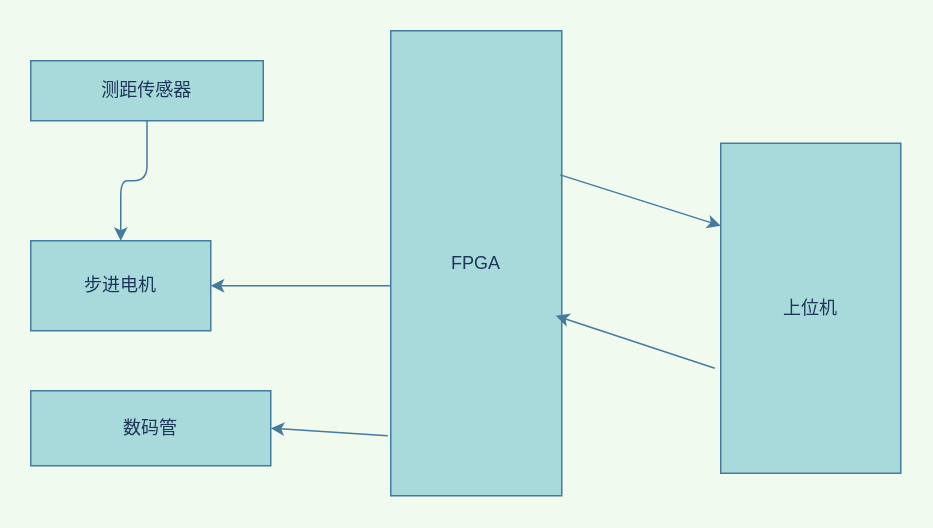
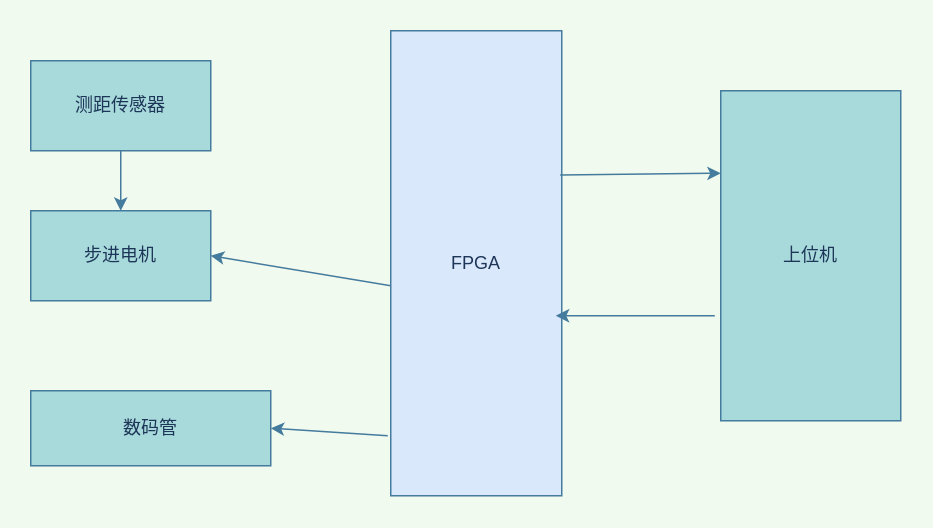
node "测距传感器": size 233x60 -> 180x90
node "FPGA": fillcolor #a8dadc -> #dae8fc
node "步进电机": moved (121, 286) -> (121, 256)
node "上位机": moved (811, 308) -> (811, 256)
